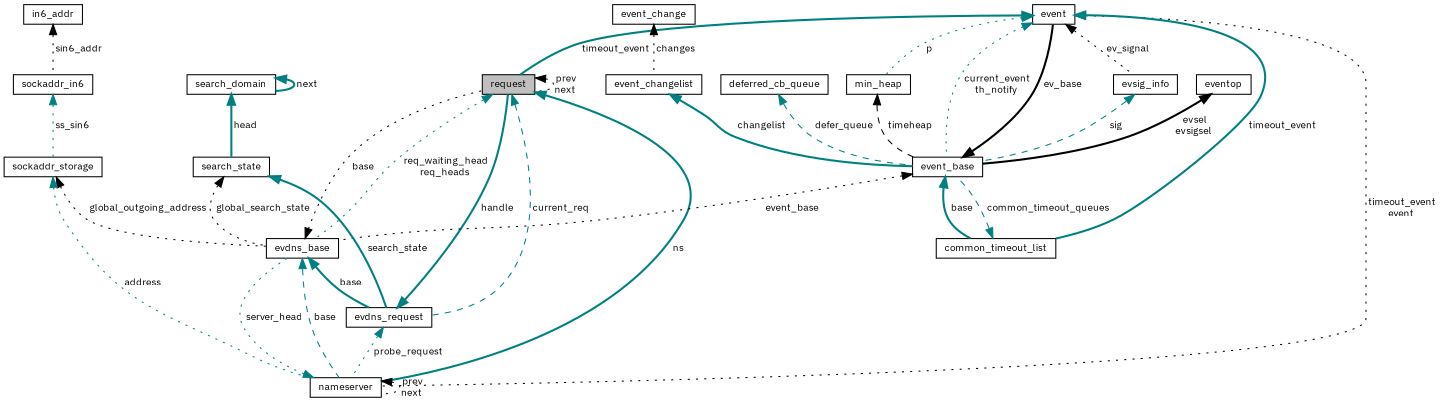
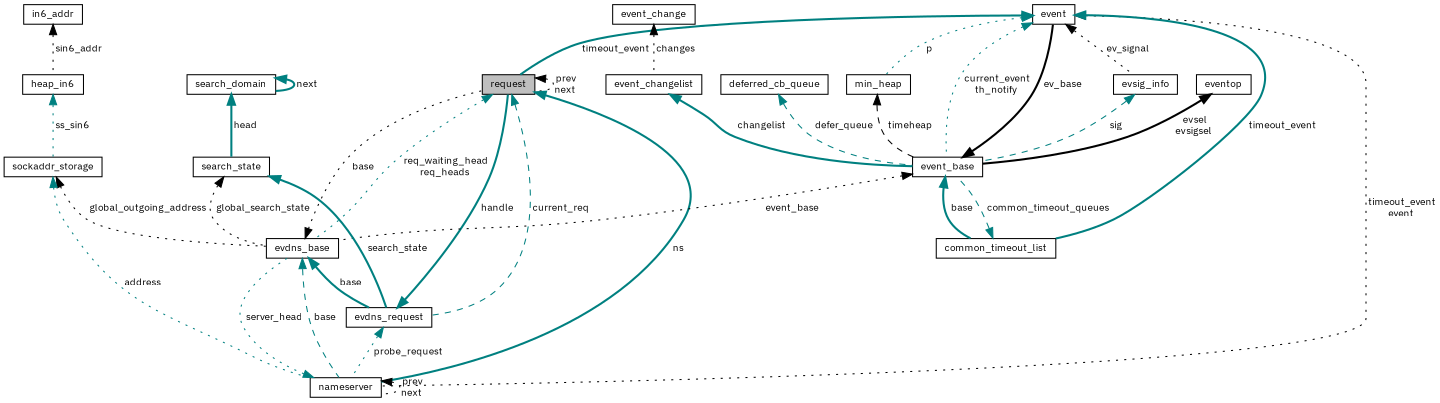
node "sockaddr_in6": label "sockaddr_in6" -> "heap_in6"
